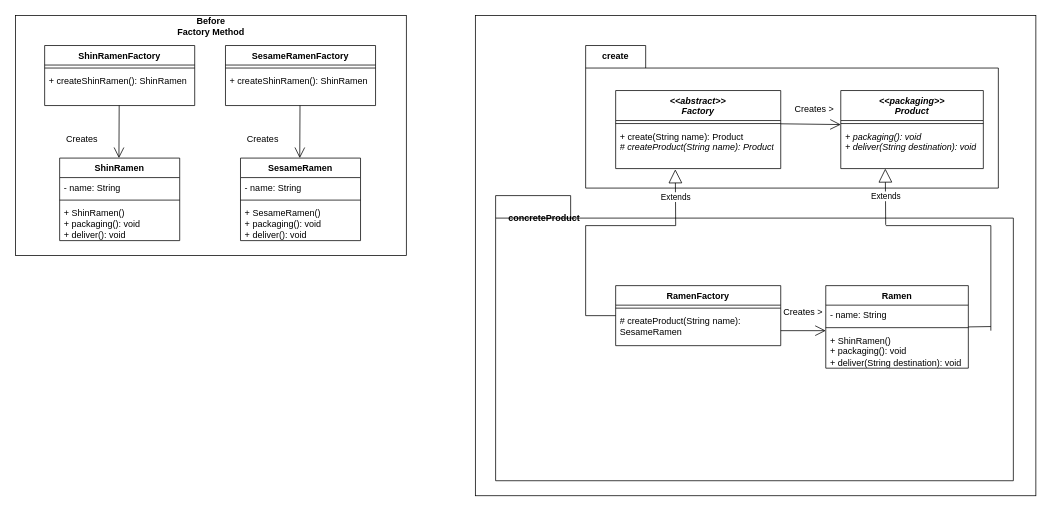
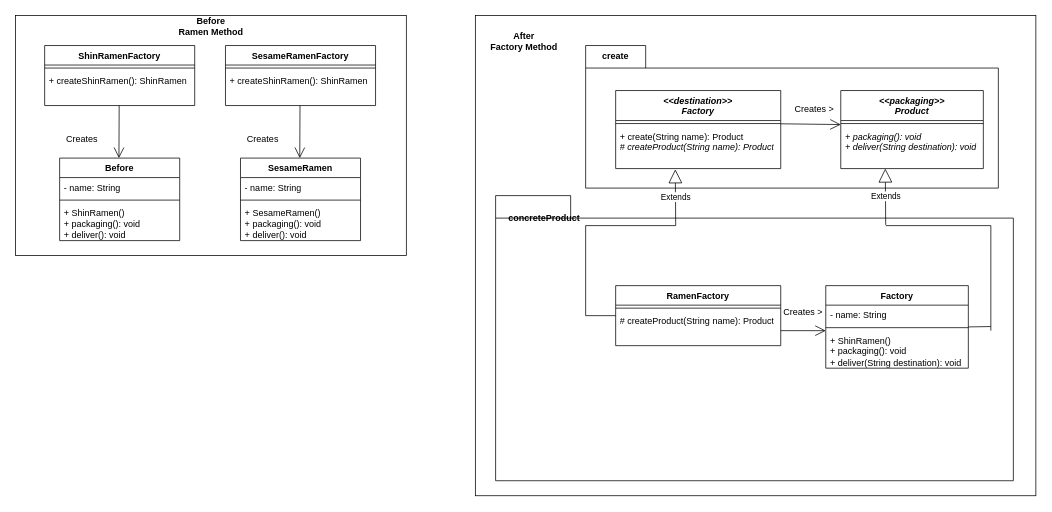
node "Before Factory Method": label "Before Factory Method" -> "Before Ramen Method"
node "After Factory Method": added
node "<<abstract>> Factory": label "<<abstract>> Factory" -> "<<destination>> Factory"
node "ShinRamen": label "ShinRamen" -> "Before"
node "Ramen": label "Ramen" -> "Factory"
node "# createProduct(String name): SesameRamen": label "# createProduct(String name): SesameRamen" -> "# createProduct(String name): Product"
